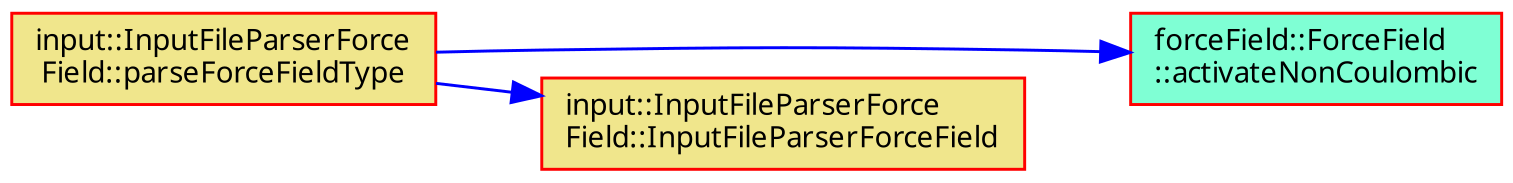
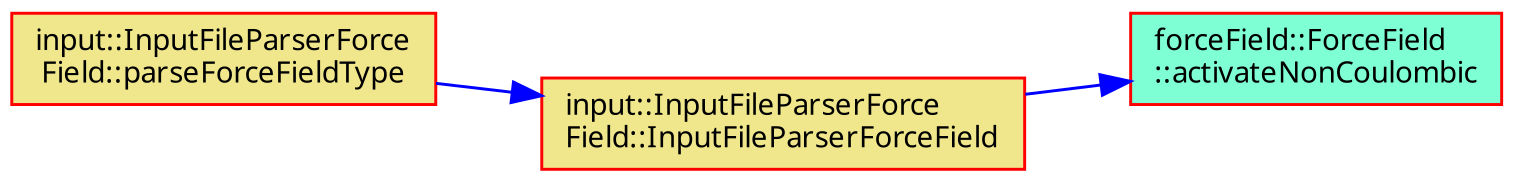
edge "input::InputFileParserForce Field::parseForceFieldType" -> "forceField::ForceField ::activateNonCoulombic": now "input::InputFileParserForce Field::InputFileParserForceField" -> "forceField::ForceField ::activateNonCoulombic"
